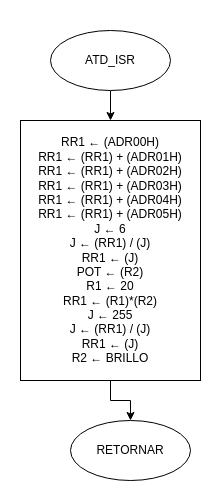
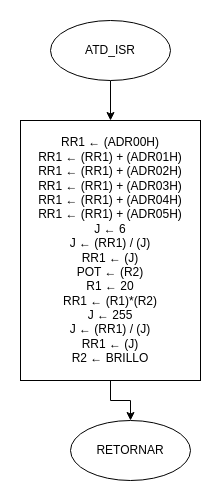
node "ATD_ISR": moved (111, 61) -> (111, 51)
